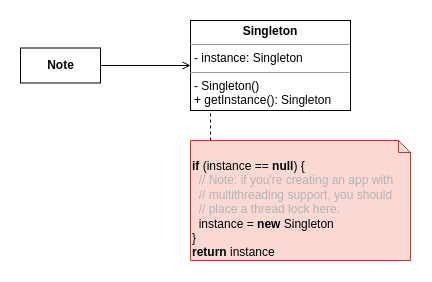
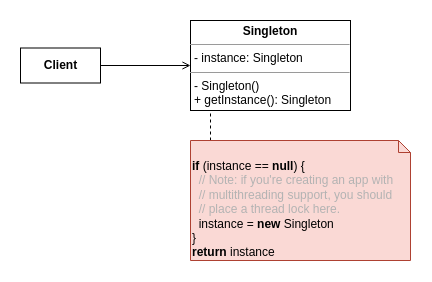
node "Note": label "Note" -> "Client"
